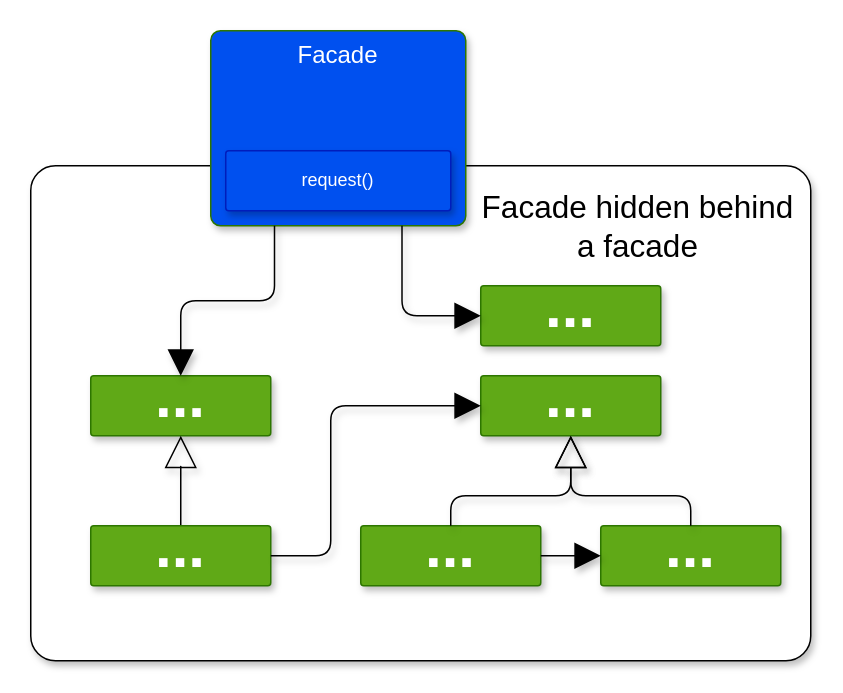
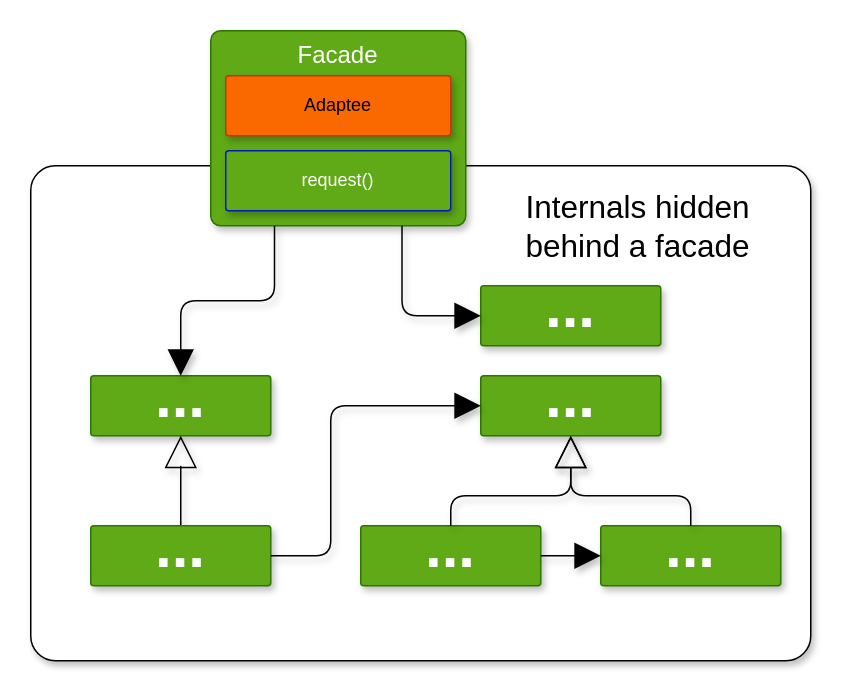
node "Facade": fillcolor #0050ef -> #60a917
node "Adaptee": added
node "request()": fillcolor #0050ef -> #60a917
node "Facade hidden behind a facade": label "Facade hidden behind a facade" -> "Internals hidden behind a facade"
